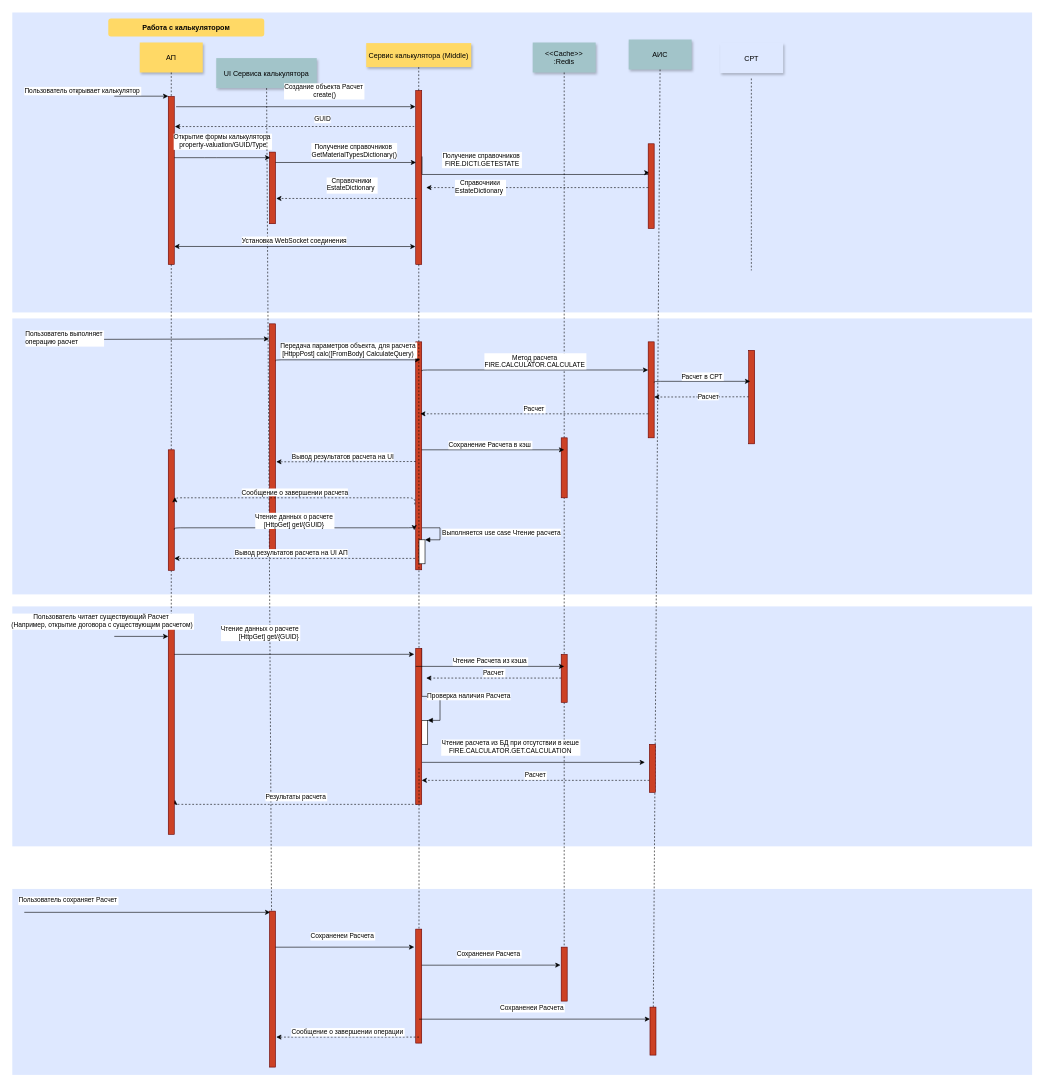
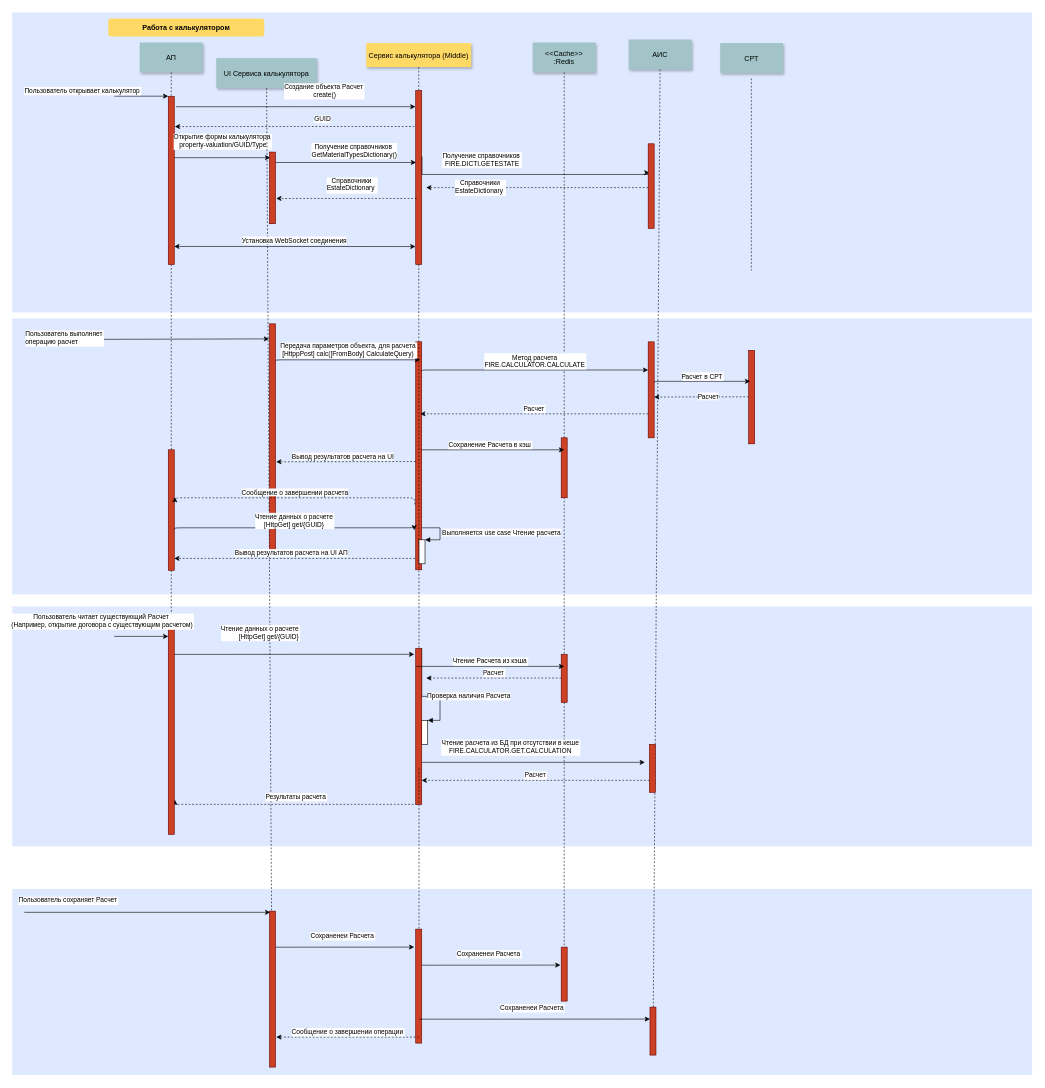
node "АП": fillcolor #ffd966 -> #a2c4c9
node "СРТ": fillcolor #dee8ff -> #a2c4c9
